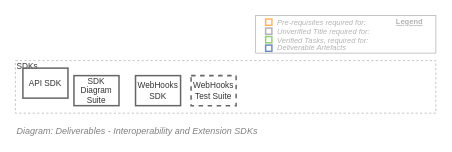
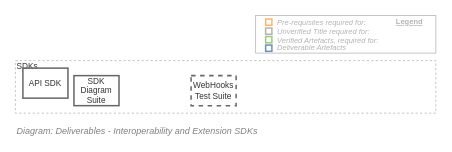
node "Verified Tasks, required for:": label "Verified Tasks, required for:" -> "Verified Artefacts, required for:"
node "WebHooks SDK": removed
